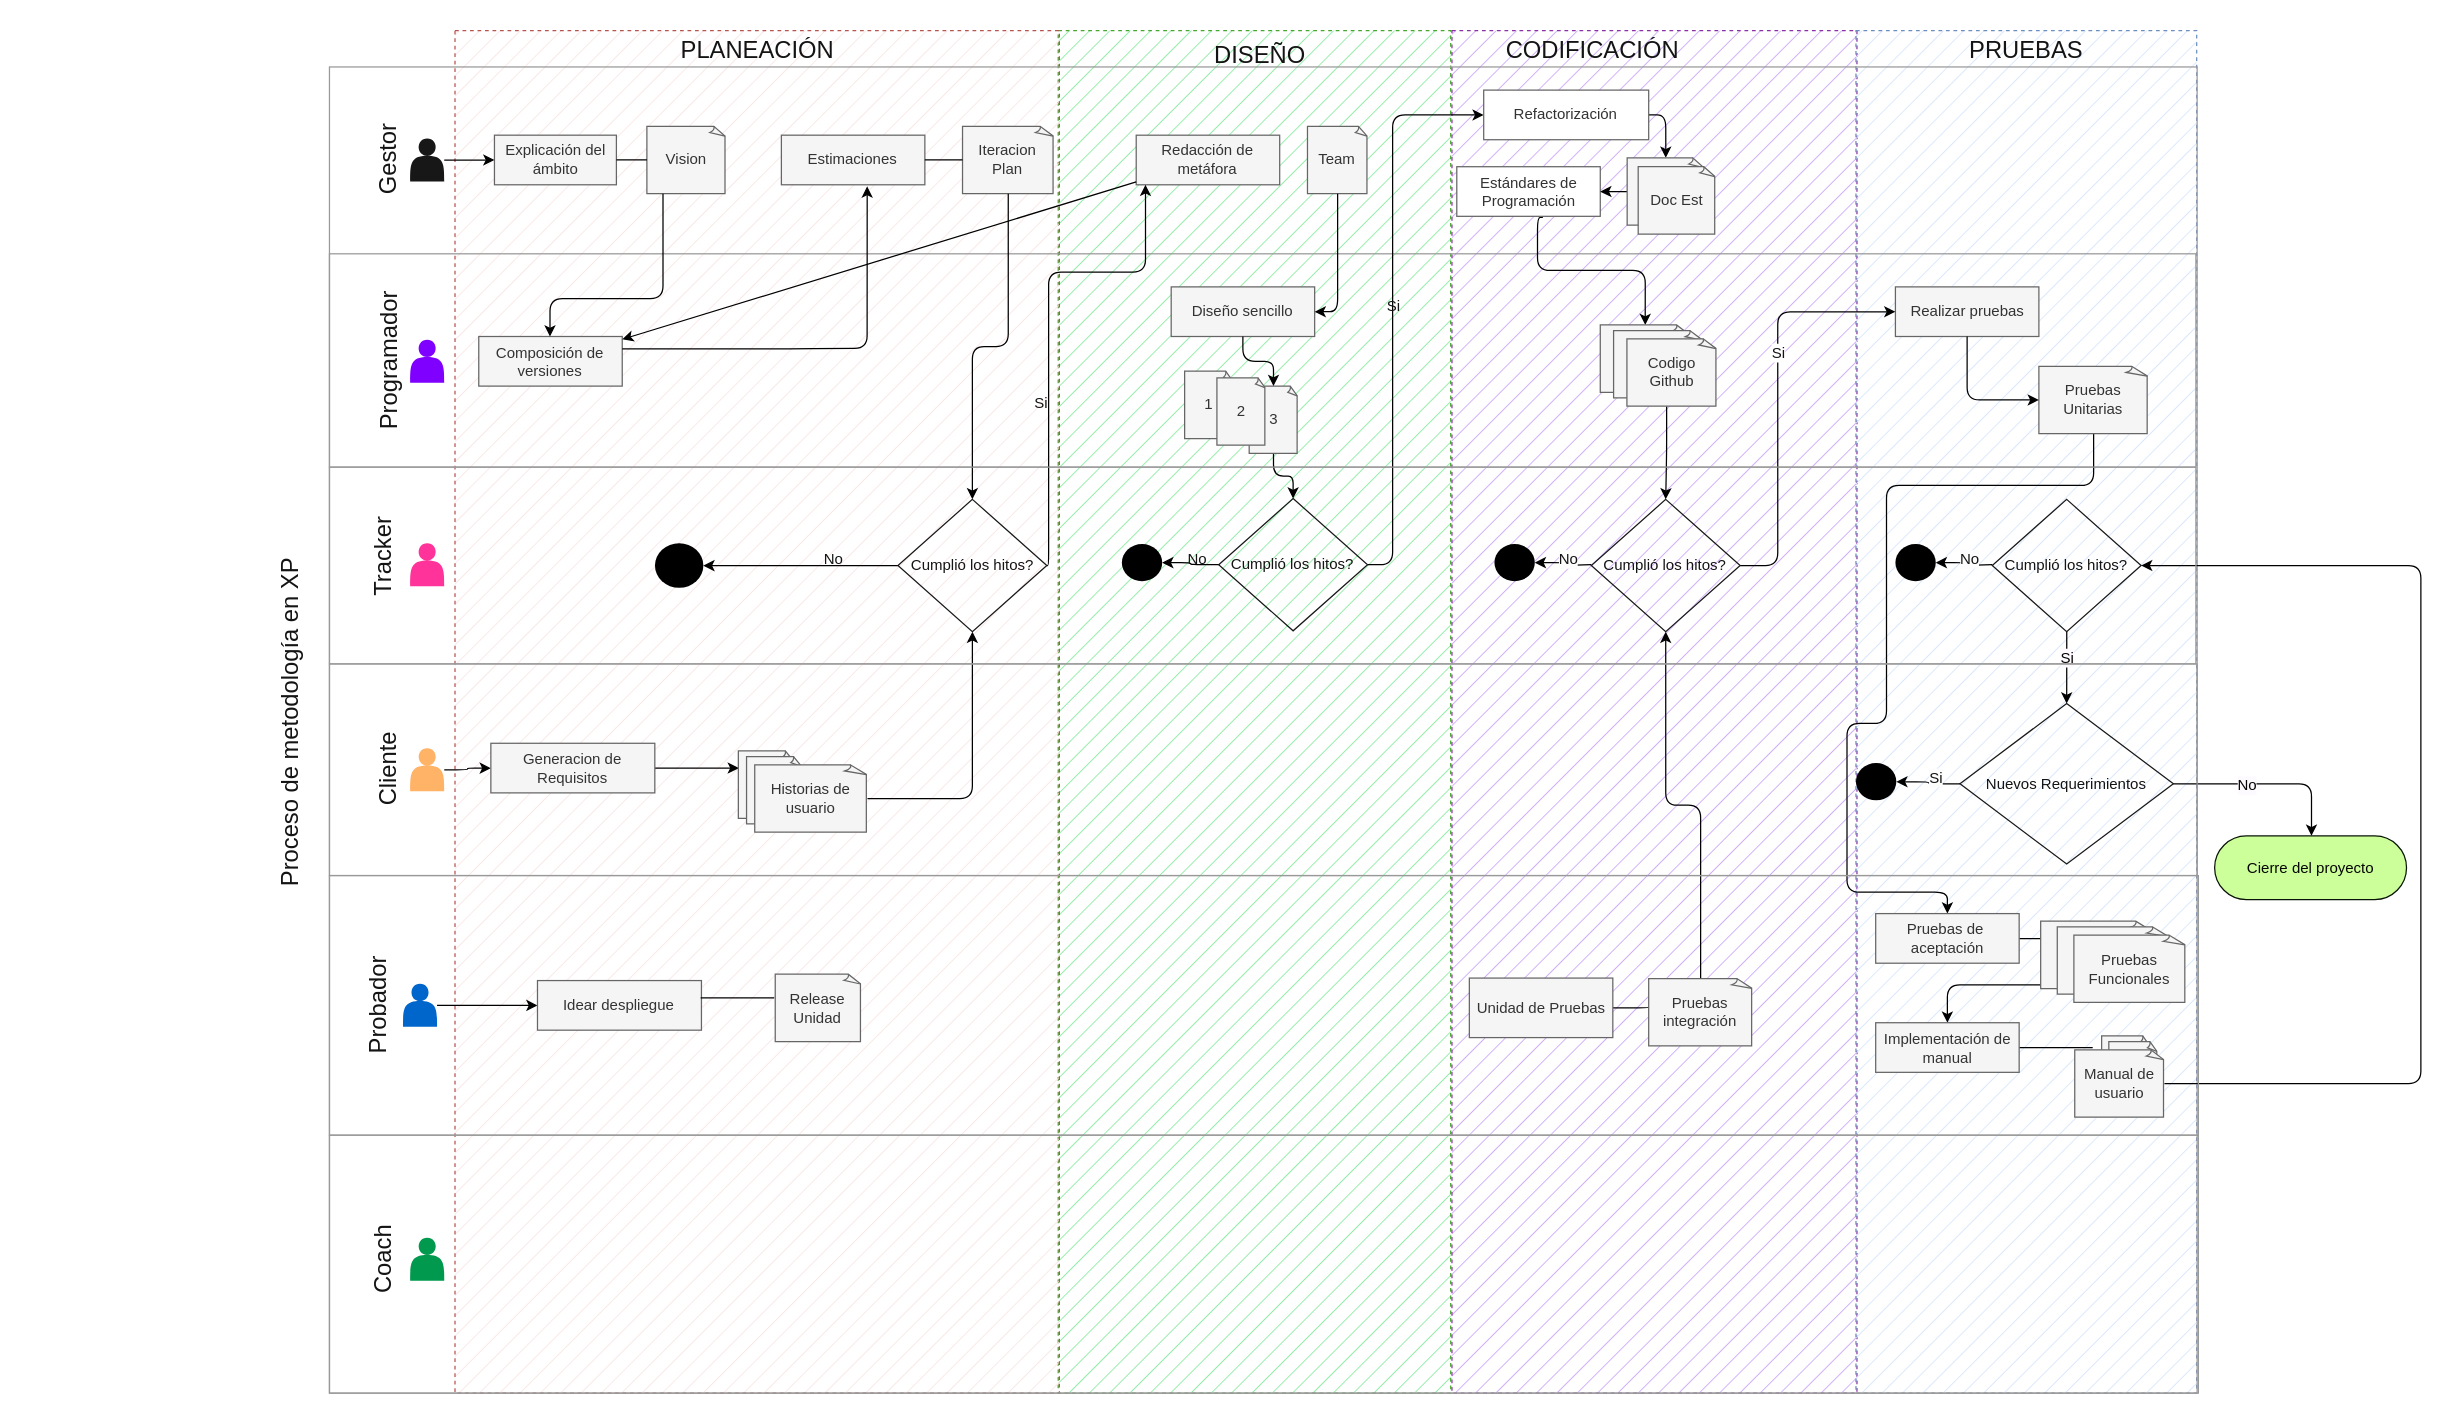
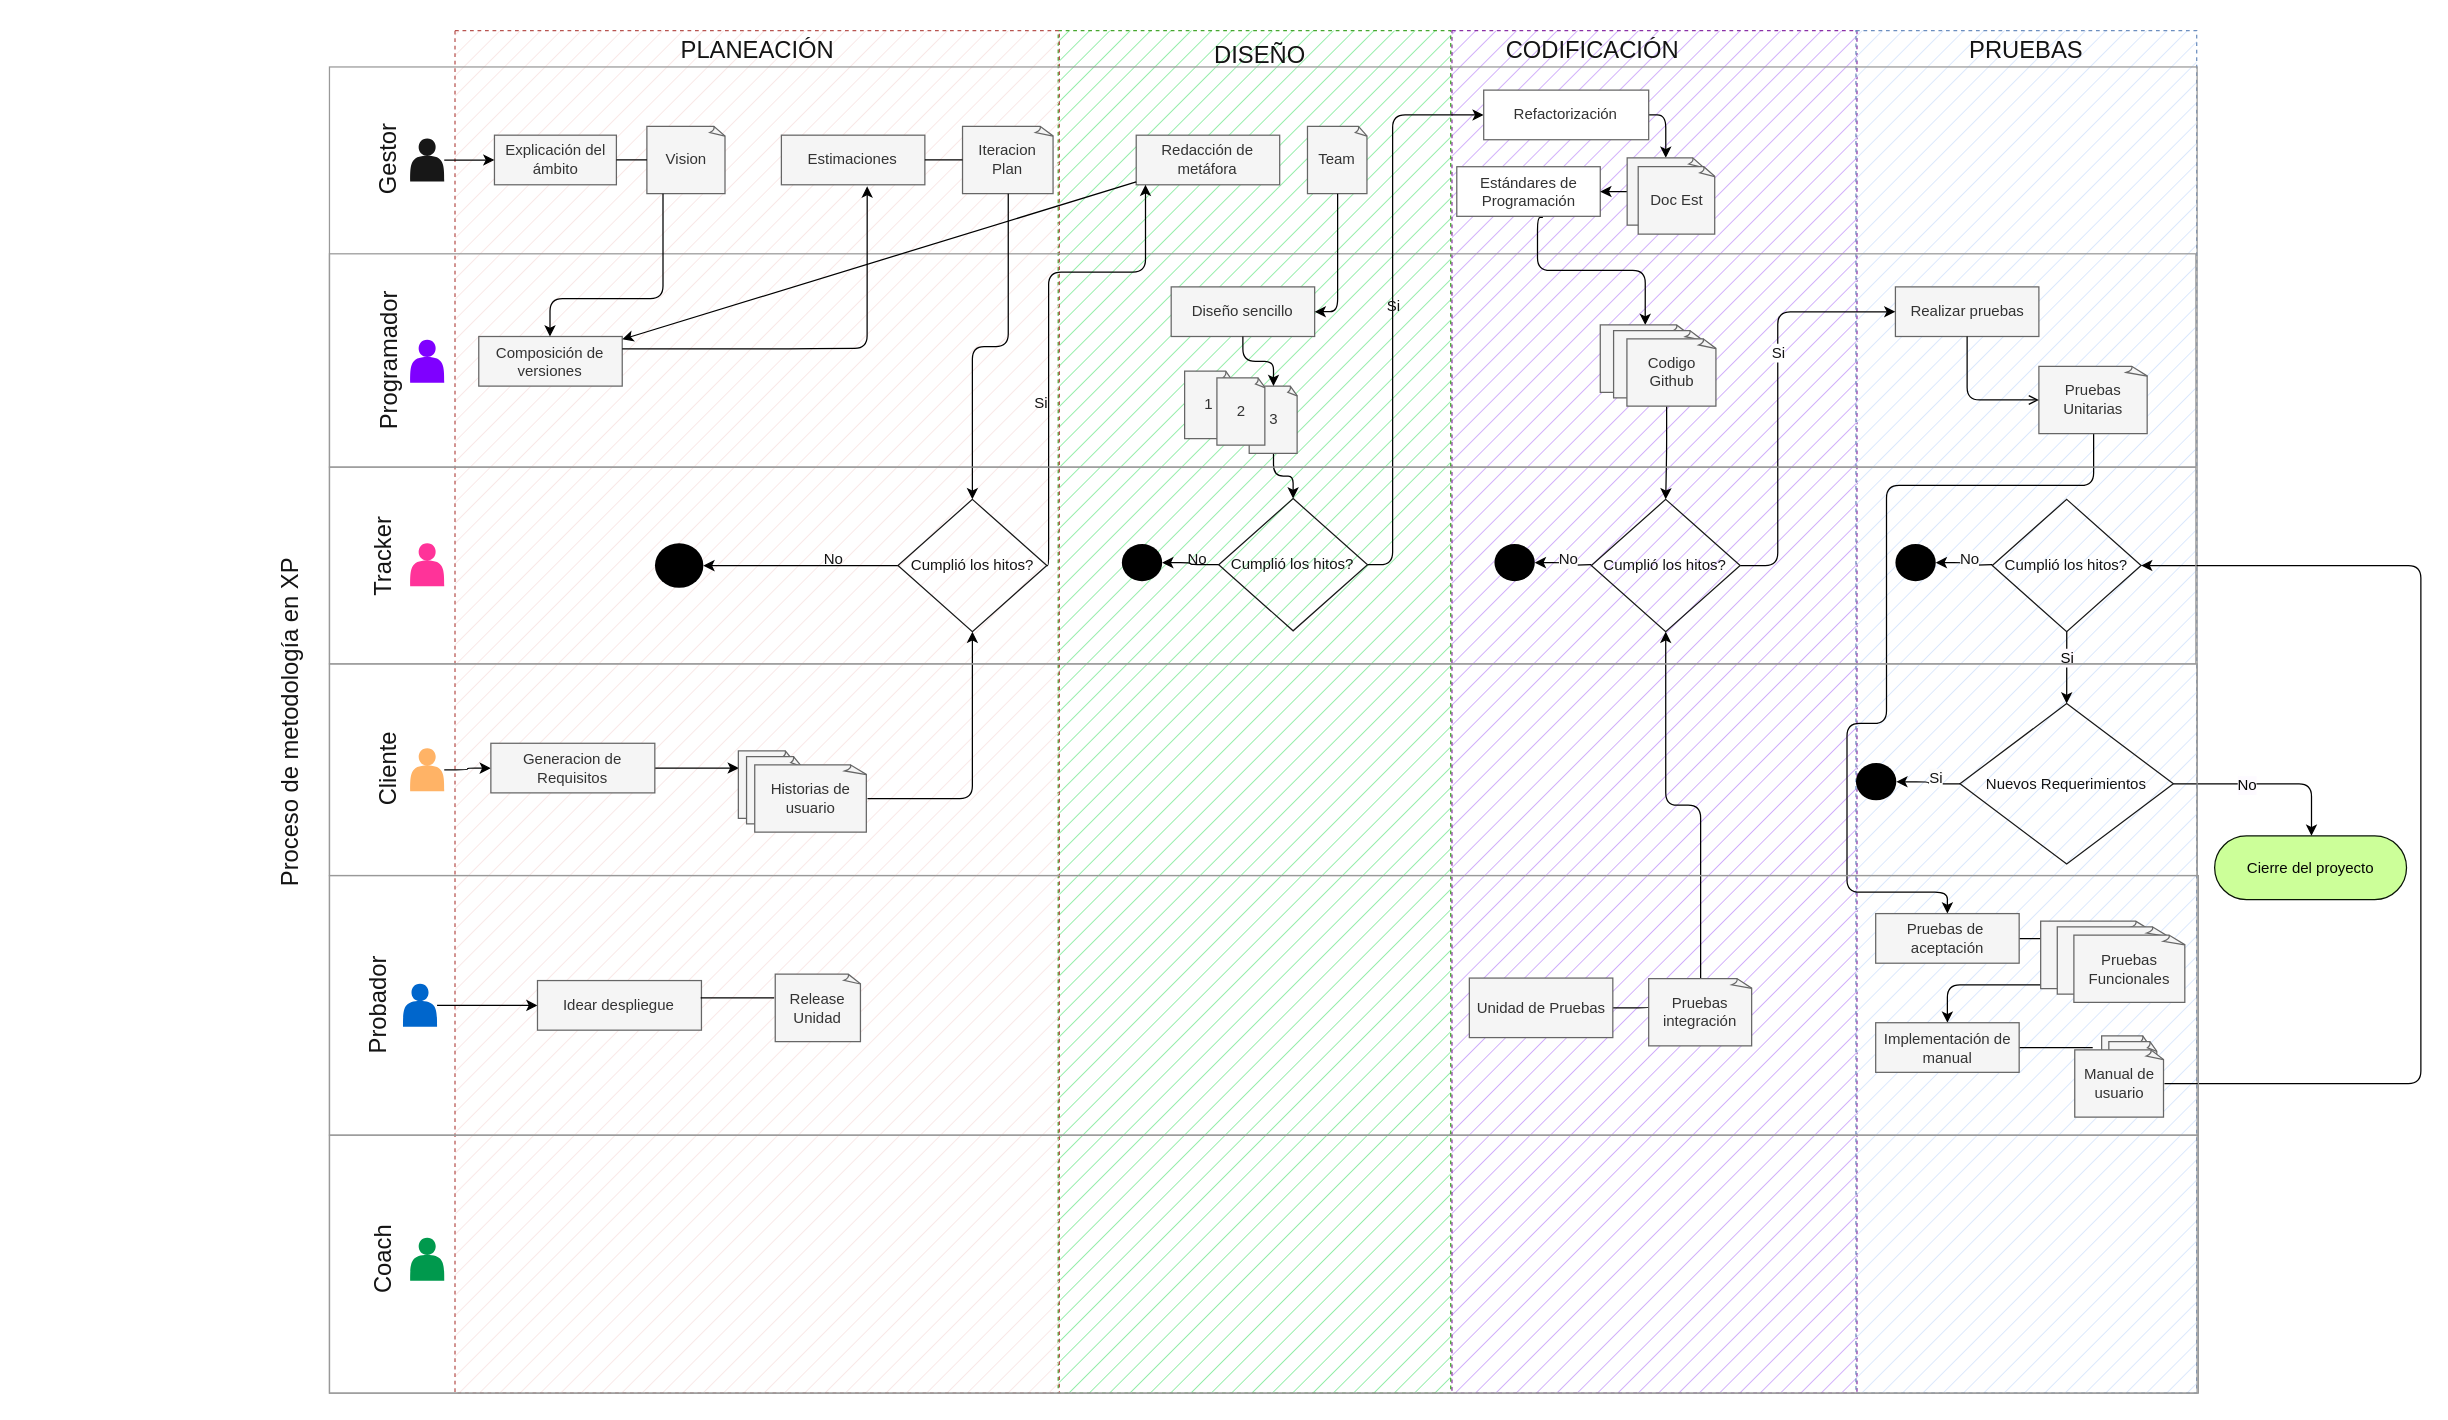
edge "Realizar pruebas" -> "Pruebas Unitarias": arrowhead classic -> open
